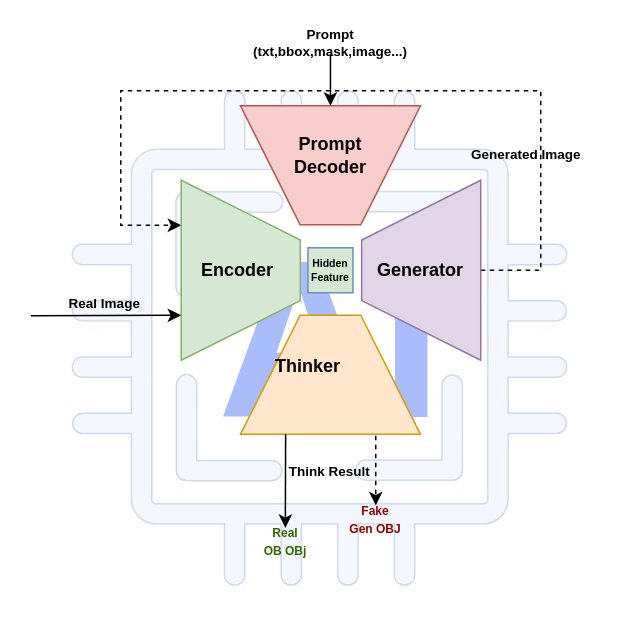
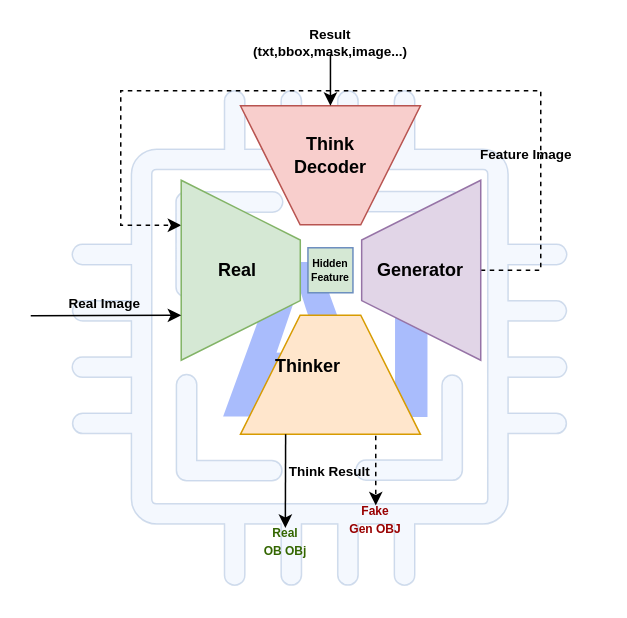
node "Prompt (txt,bbox,mask,image...)": label "Prompt (txt,bbox,mask,image...)" -> "Result (txt,bbox,mask,image...)"
node "Prompt Decoder": label "Prompt Decoder" -> "Think Decoder"
node "Generated Image": label "Generated Image" -> "Feature Image"
node "Encoder": label "Encoder" -> "Real"
